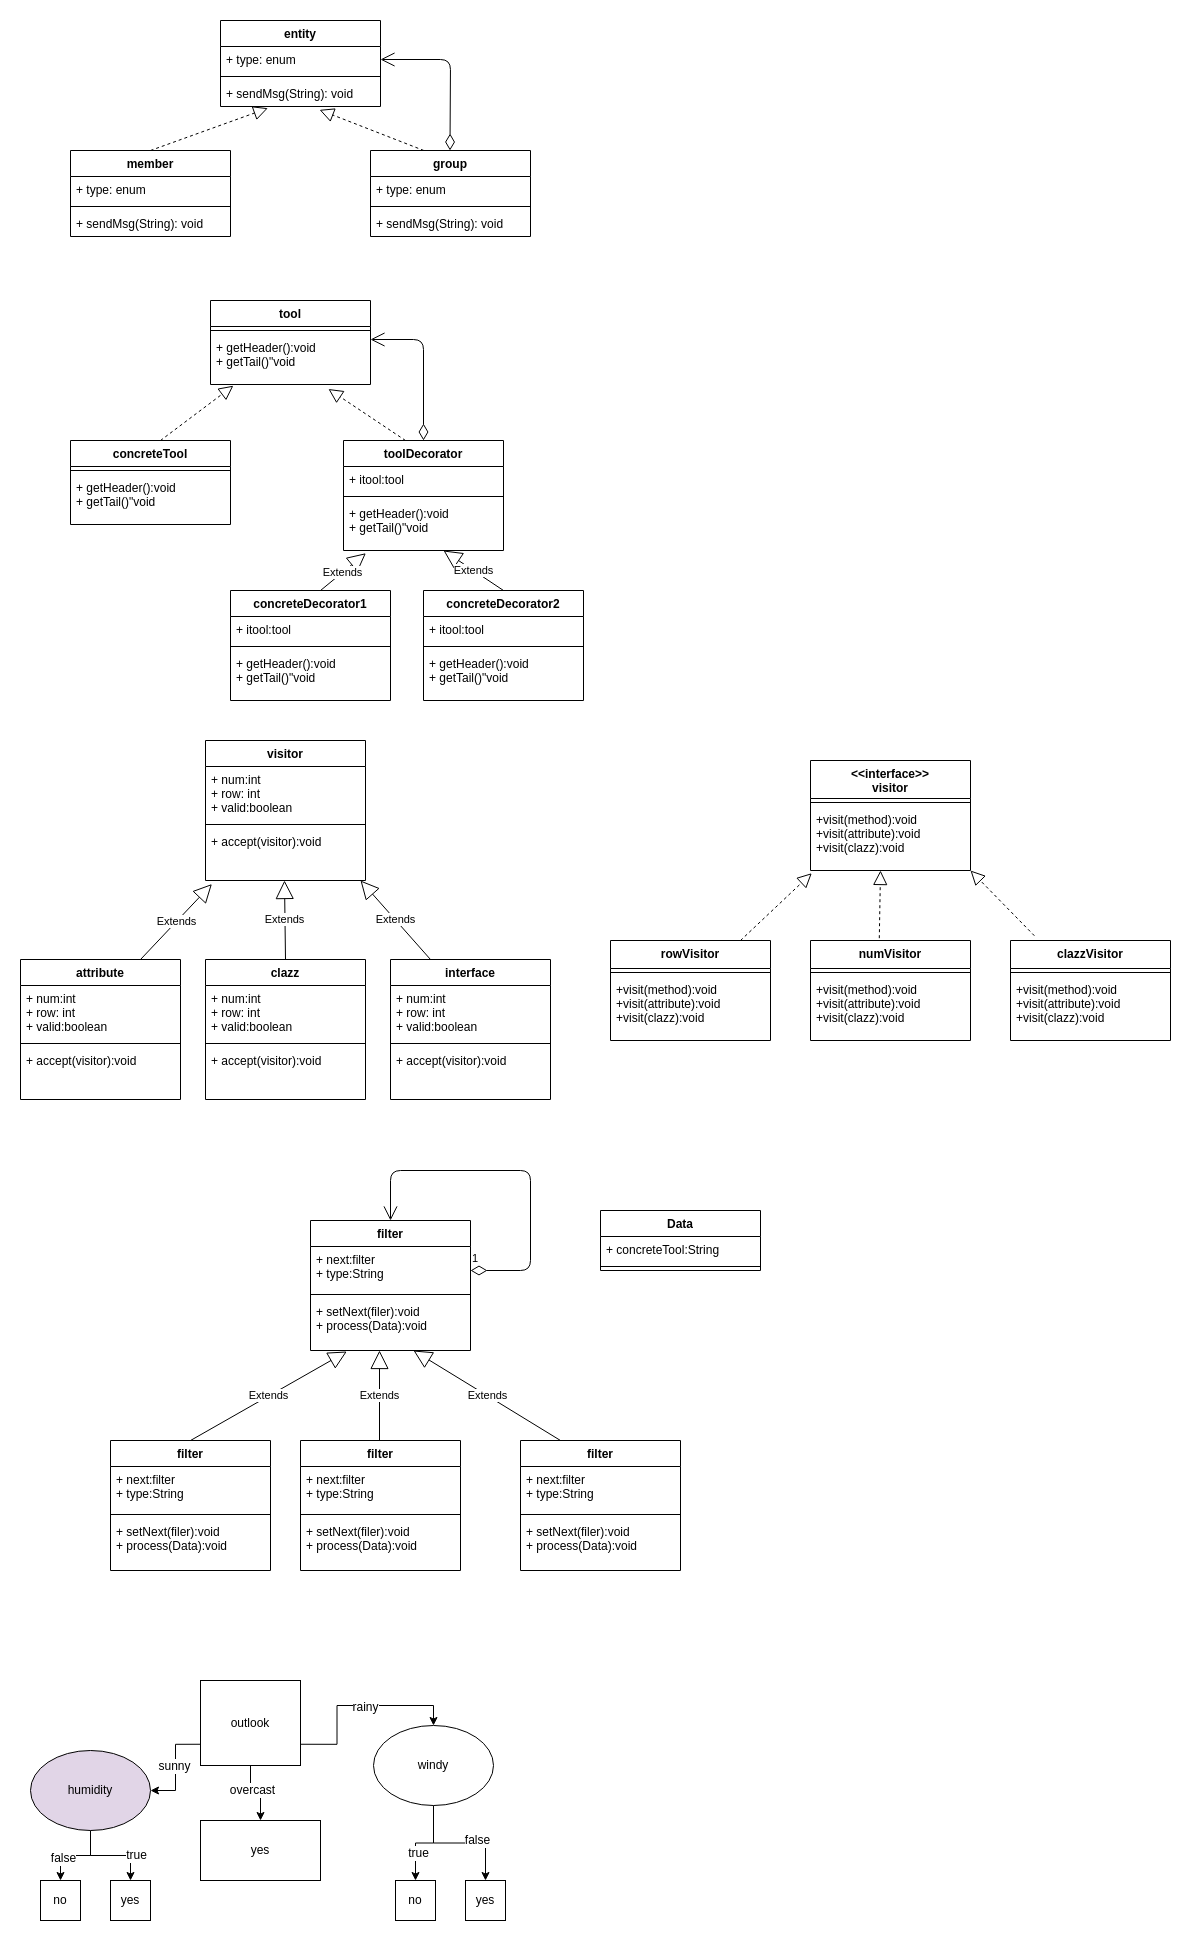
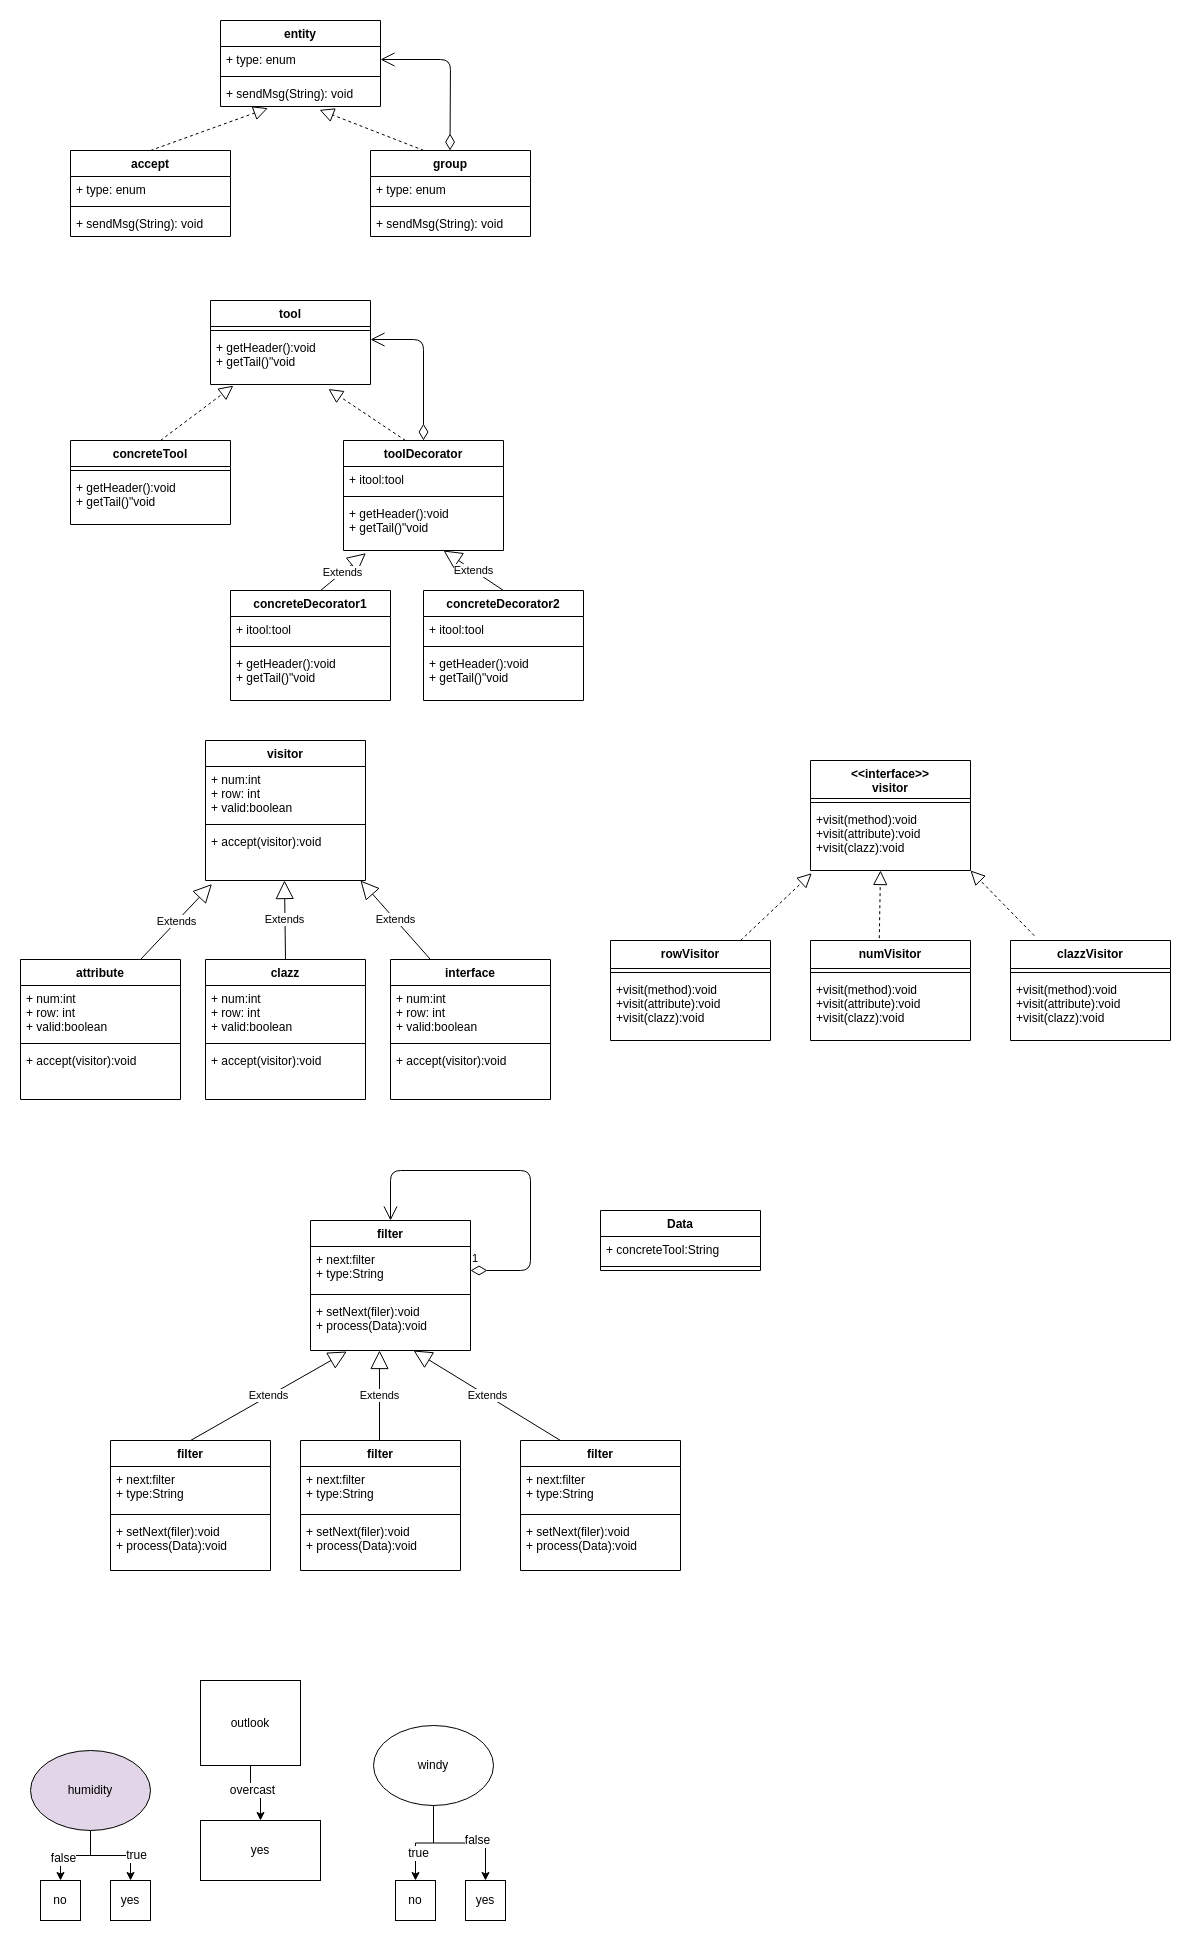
node "member": label "member" -> "accept"
edge "outlook" -> "windy": removed, label "rainy"
edge "outlook" -> "humidity": removed, label "sunny"
